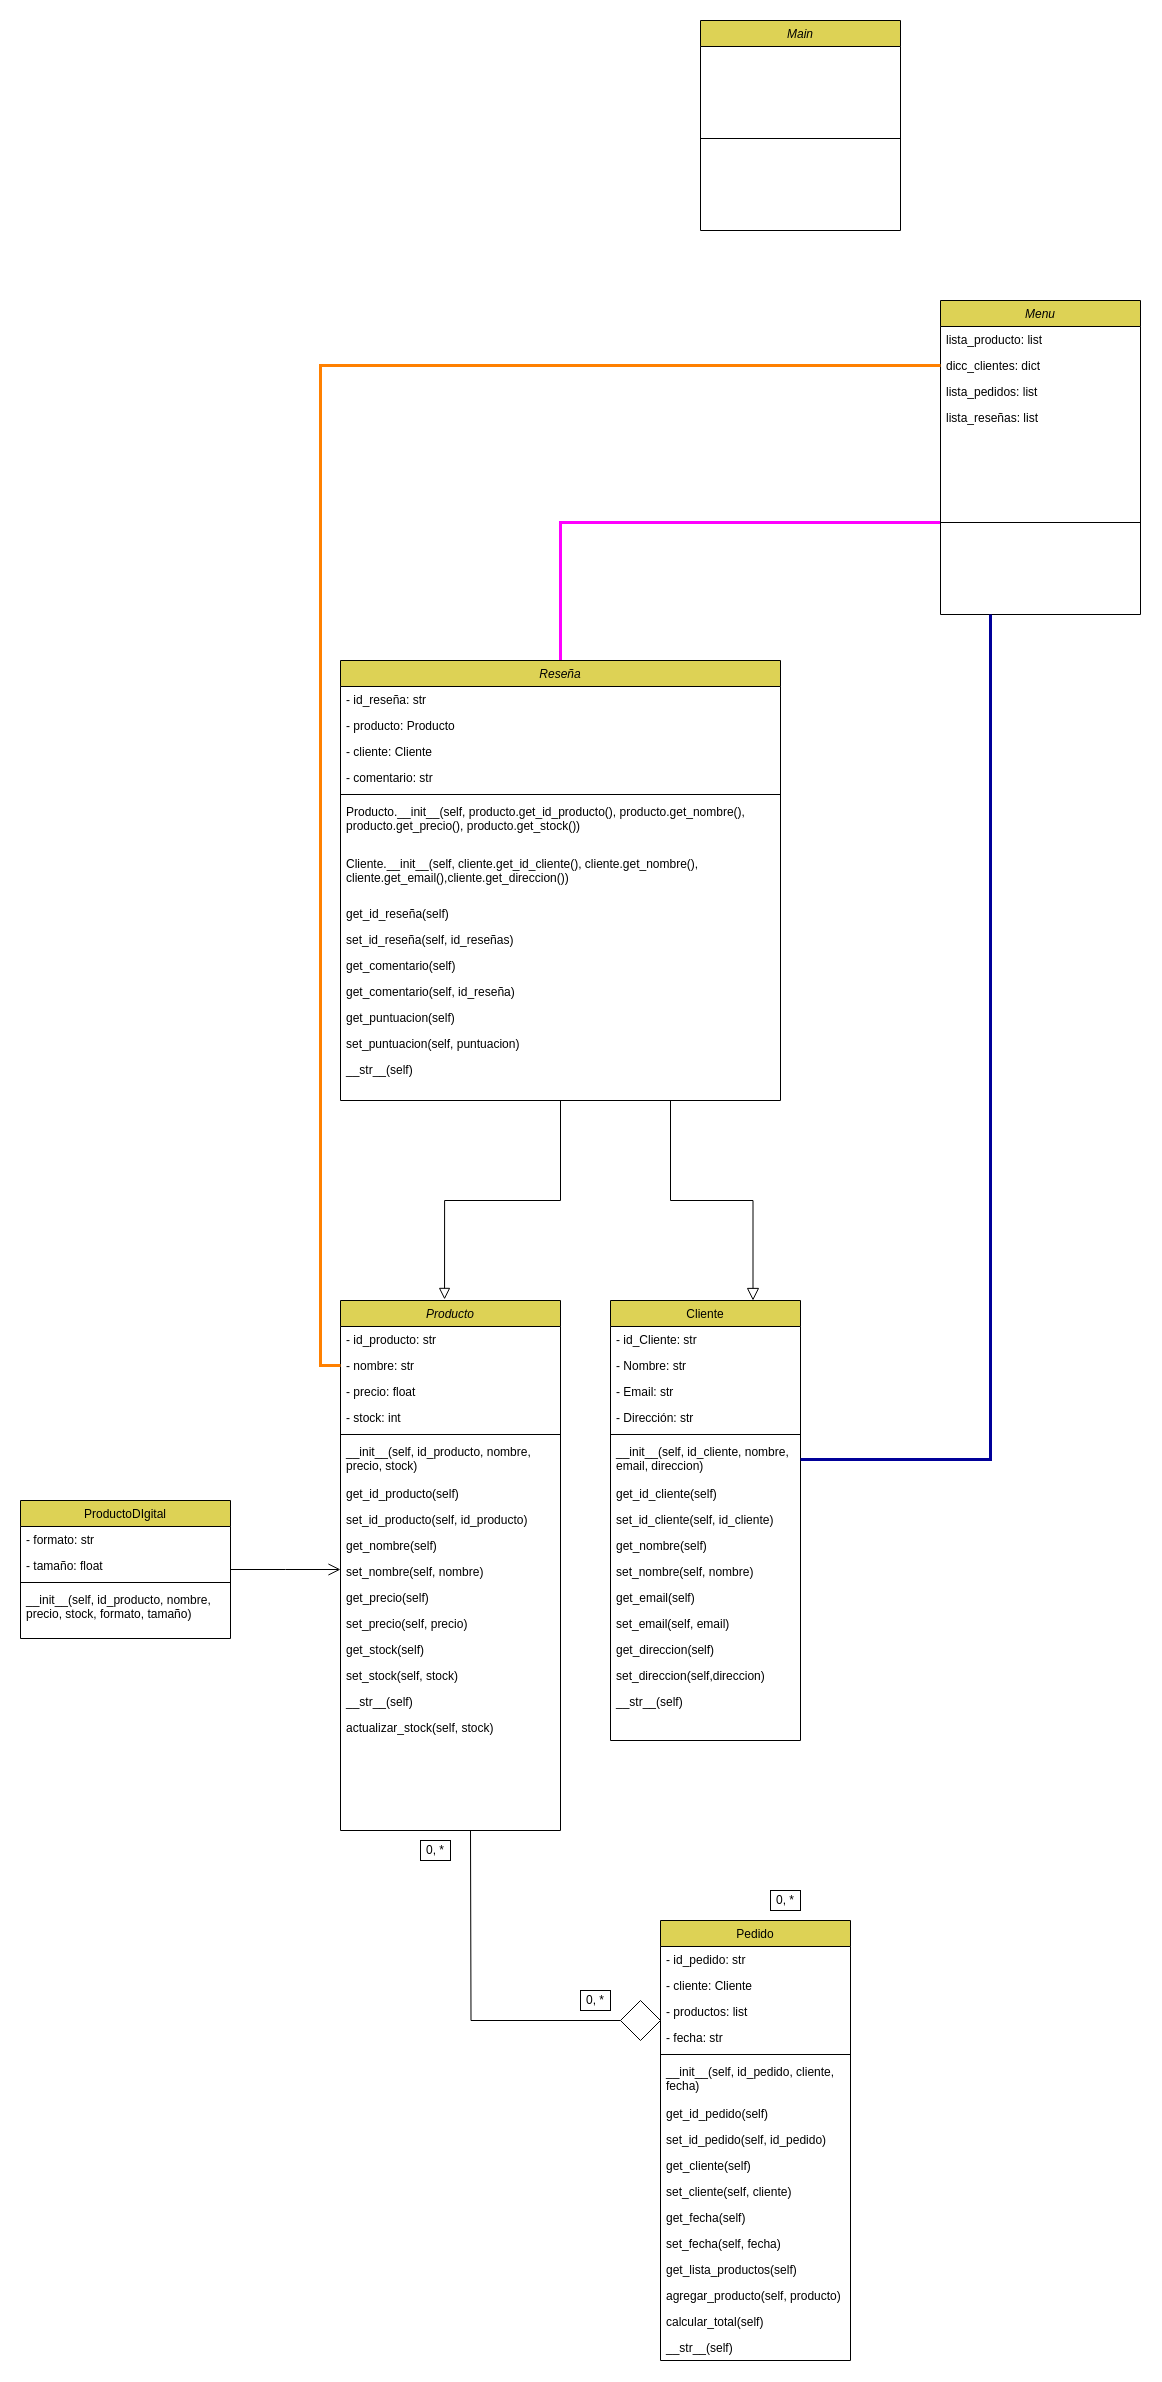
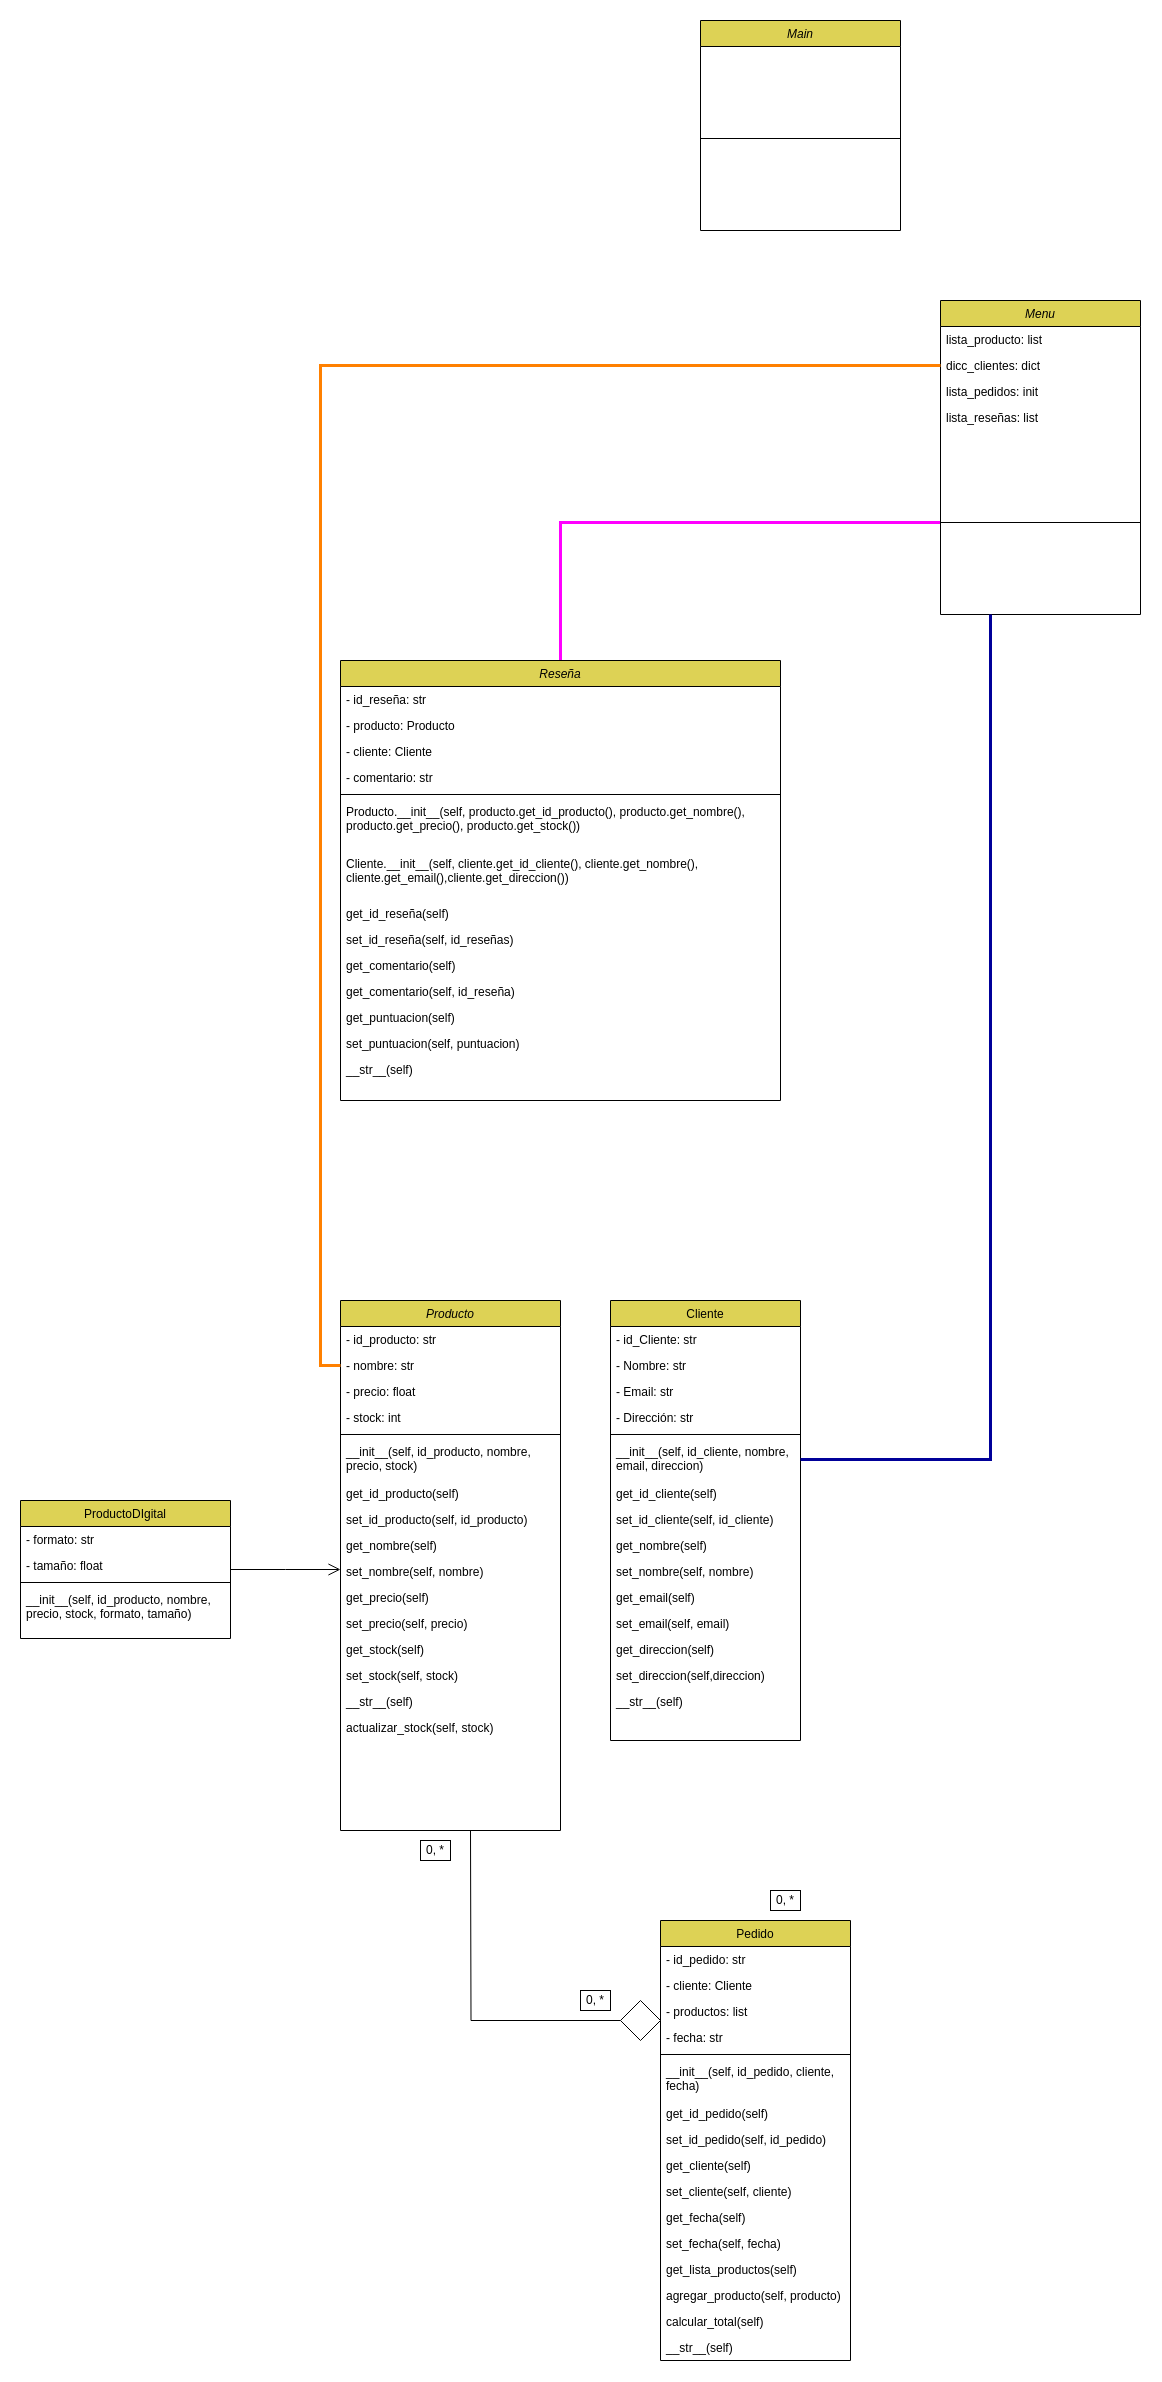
node "lista_pedidos: list": label "lista_pedidos: list" -> "lista_pedidos: init"
edge "Reseña" -> "Producto": removed
edge "Reseña" -> "Cliente": removed
